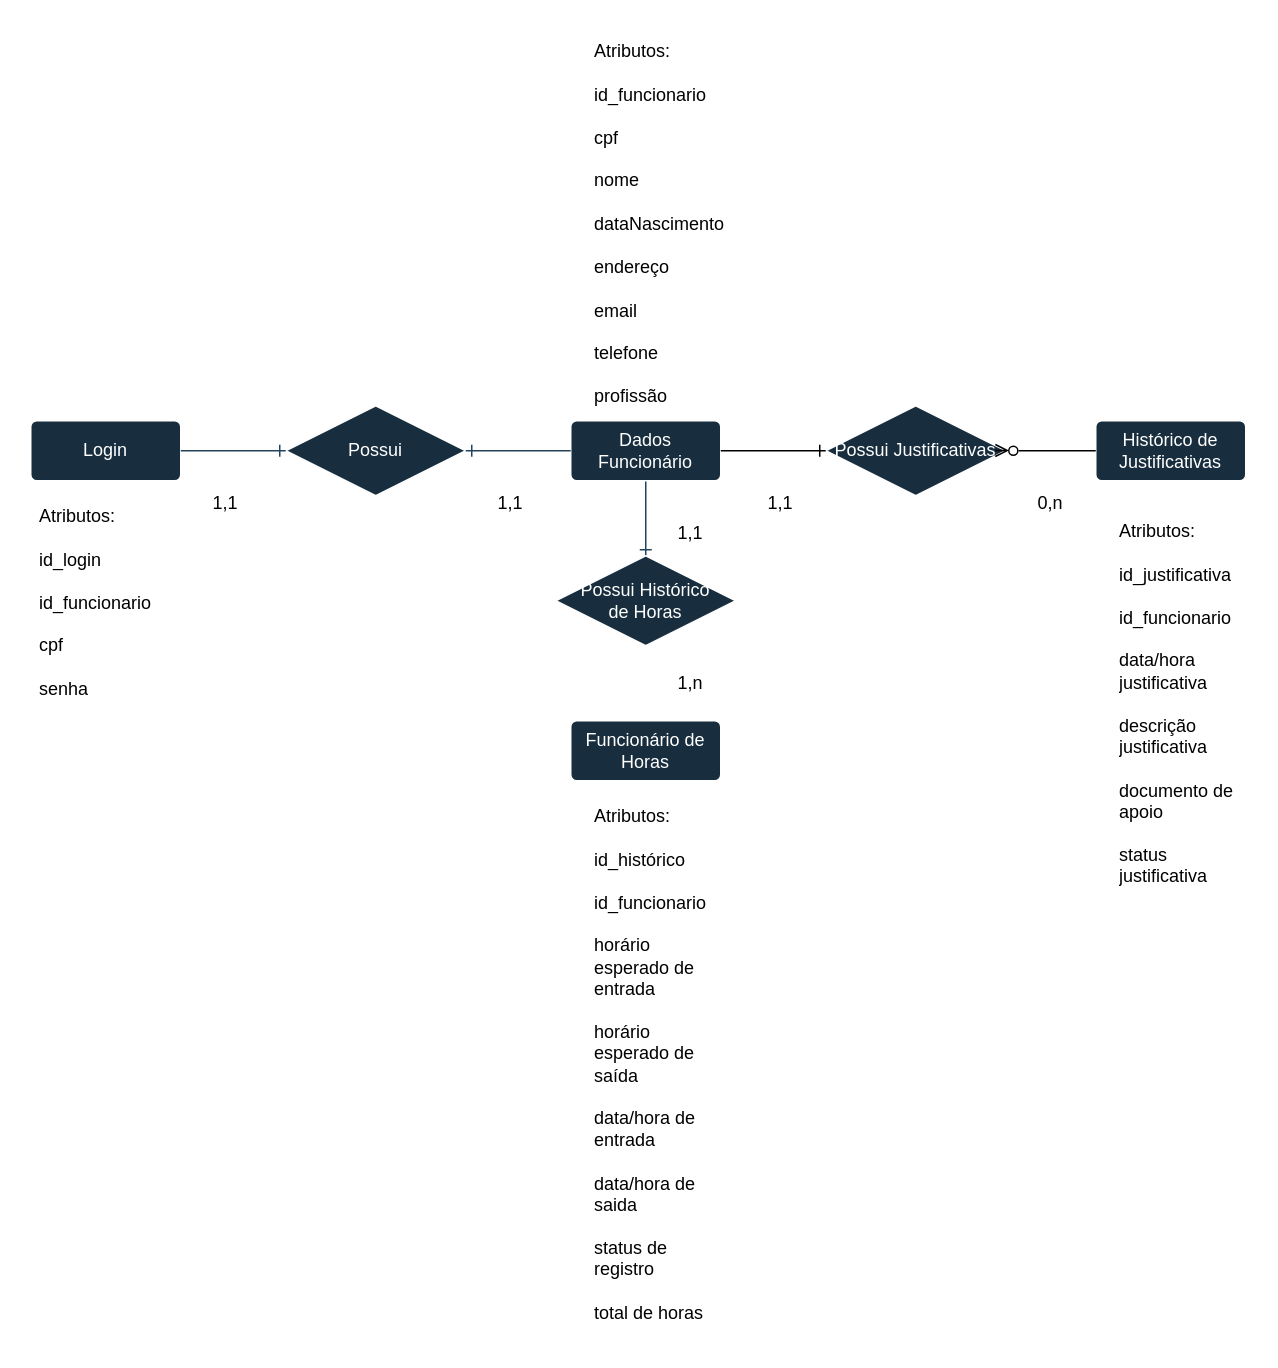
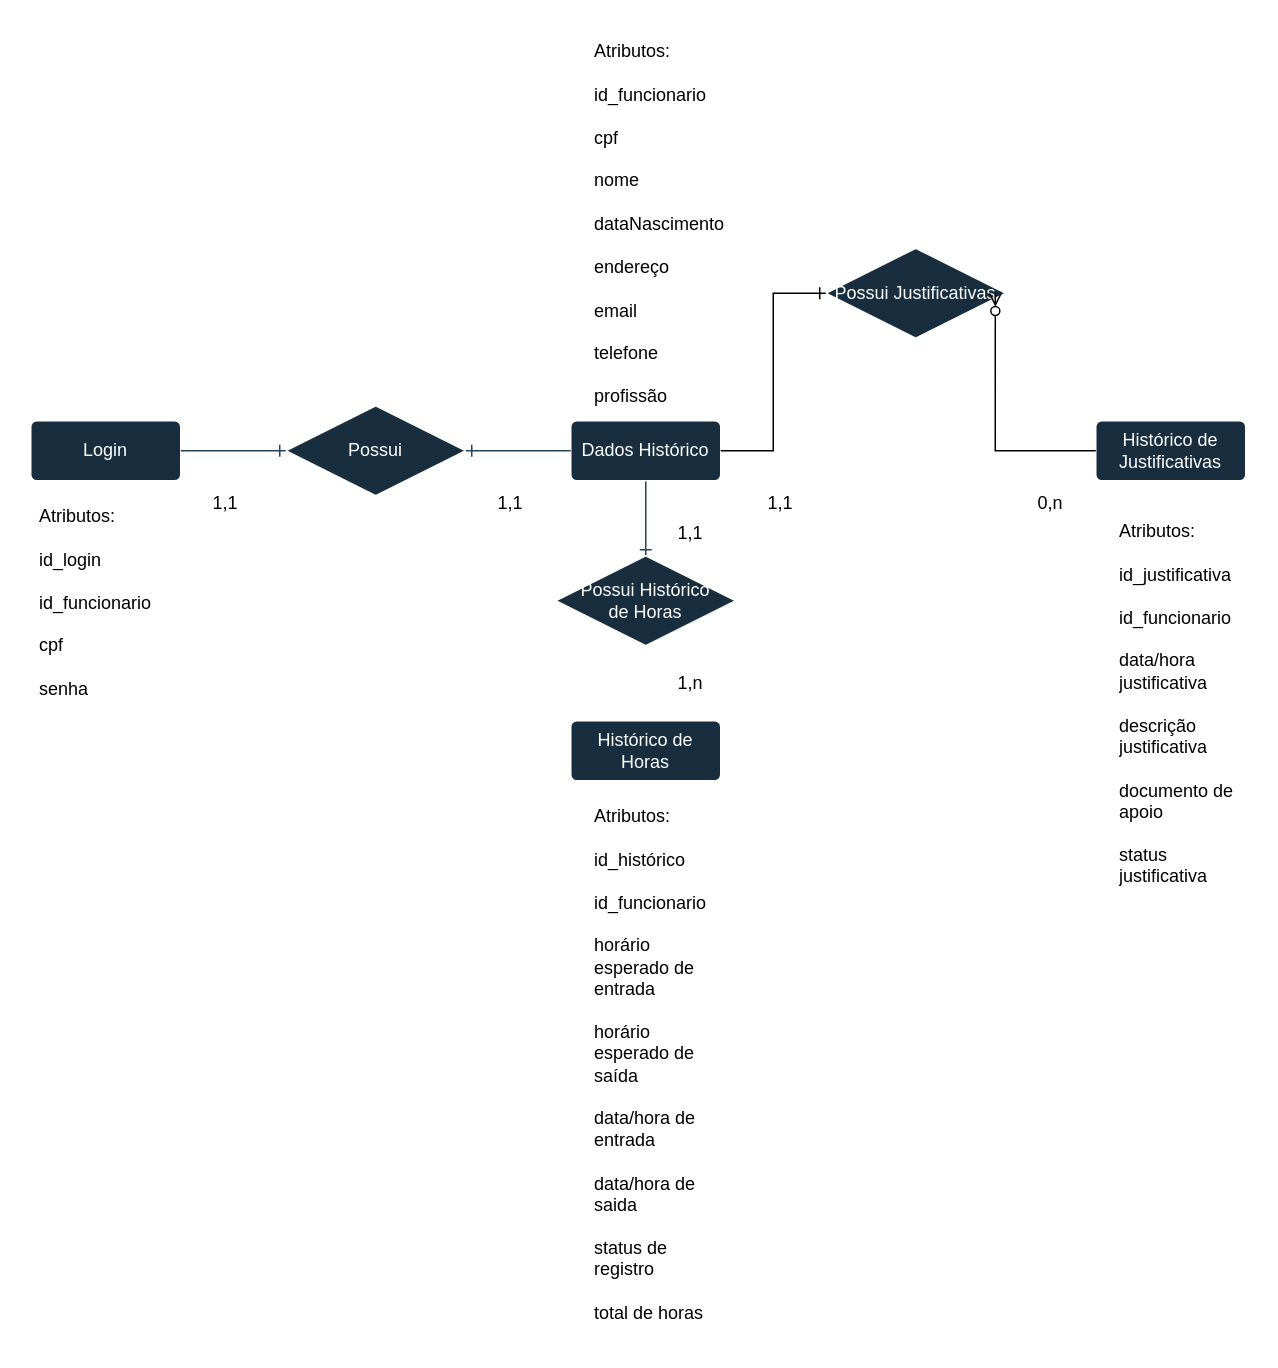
node "Dados Funcionário": label "Dados Funcionário" -> "Dados Histórico"
node "Possui Justificativas": moved (916, 451) -> (916, 293)
node "Funcionário de Horas": label "Funcionário de Horas" -> "Histórico de Horas"
